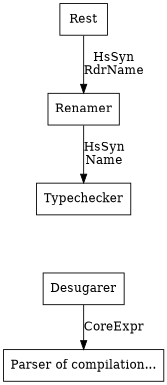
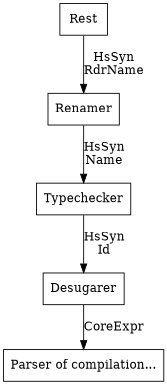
edge "Typechecker" -> "Desugarer": added, label "HsSyn Id"
